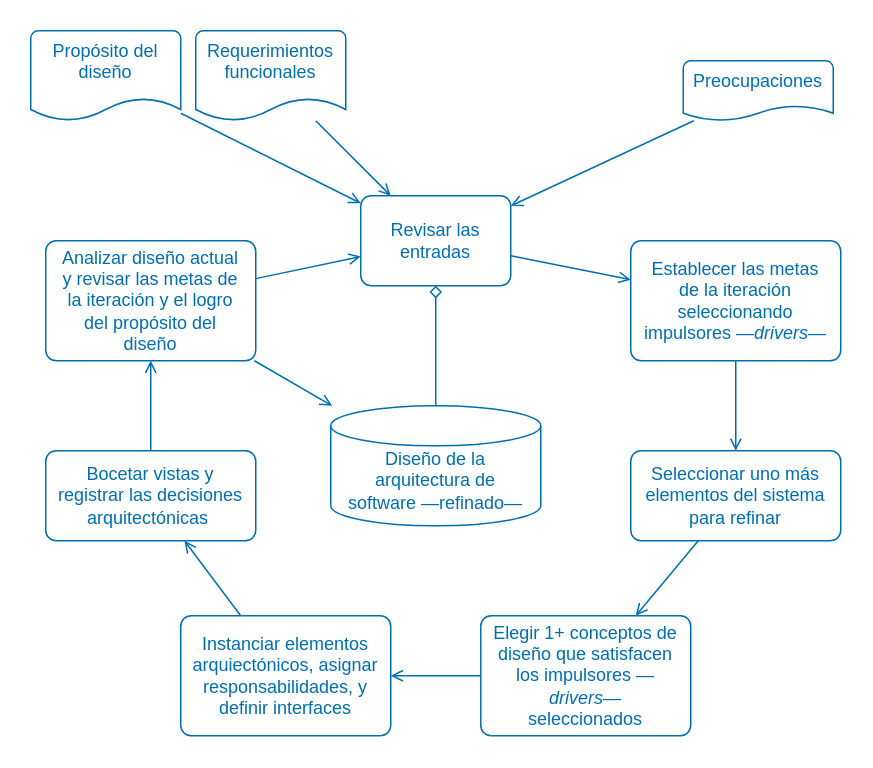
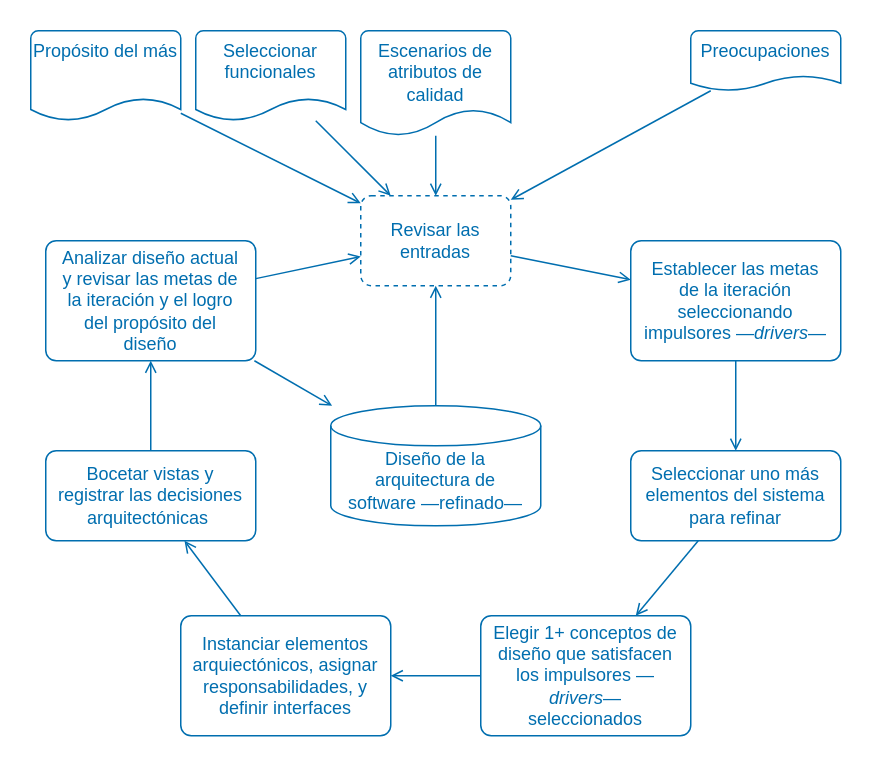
node "Propósito del diseño": label "Propósito del diseño" -> "Propósito del más"
node "Requerimientos funcionales": label "Requerimientos funcionales" -> "Seleccionar funcionales"
node "Escenarios de atributos de calidad": added
node "Preocupaciones": moved (758, 91) -> (766, 61)
edge "Escenarios de atributos de calidad" -> "Revisar las entradas": added
node "Revisar las entradas": style solid -> dashed
edge "Diseño de la arquitectura de software —refinado—" -> "Revisar las entradas": arrowhead diamond -> open
